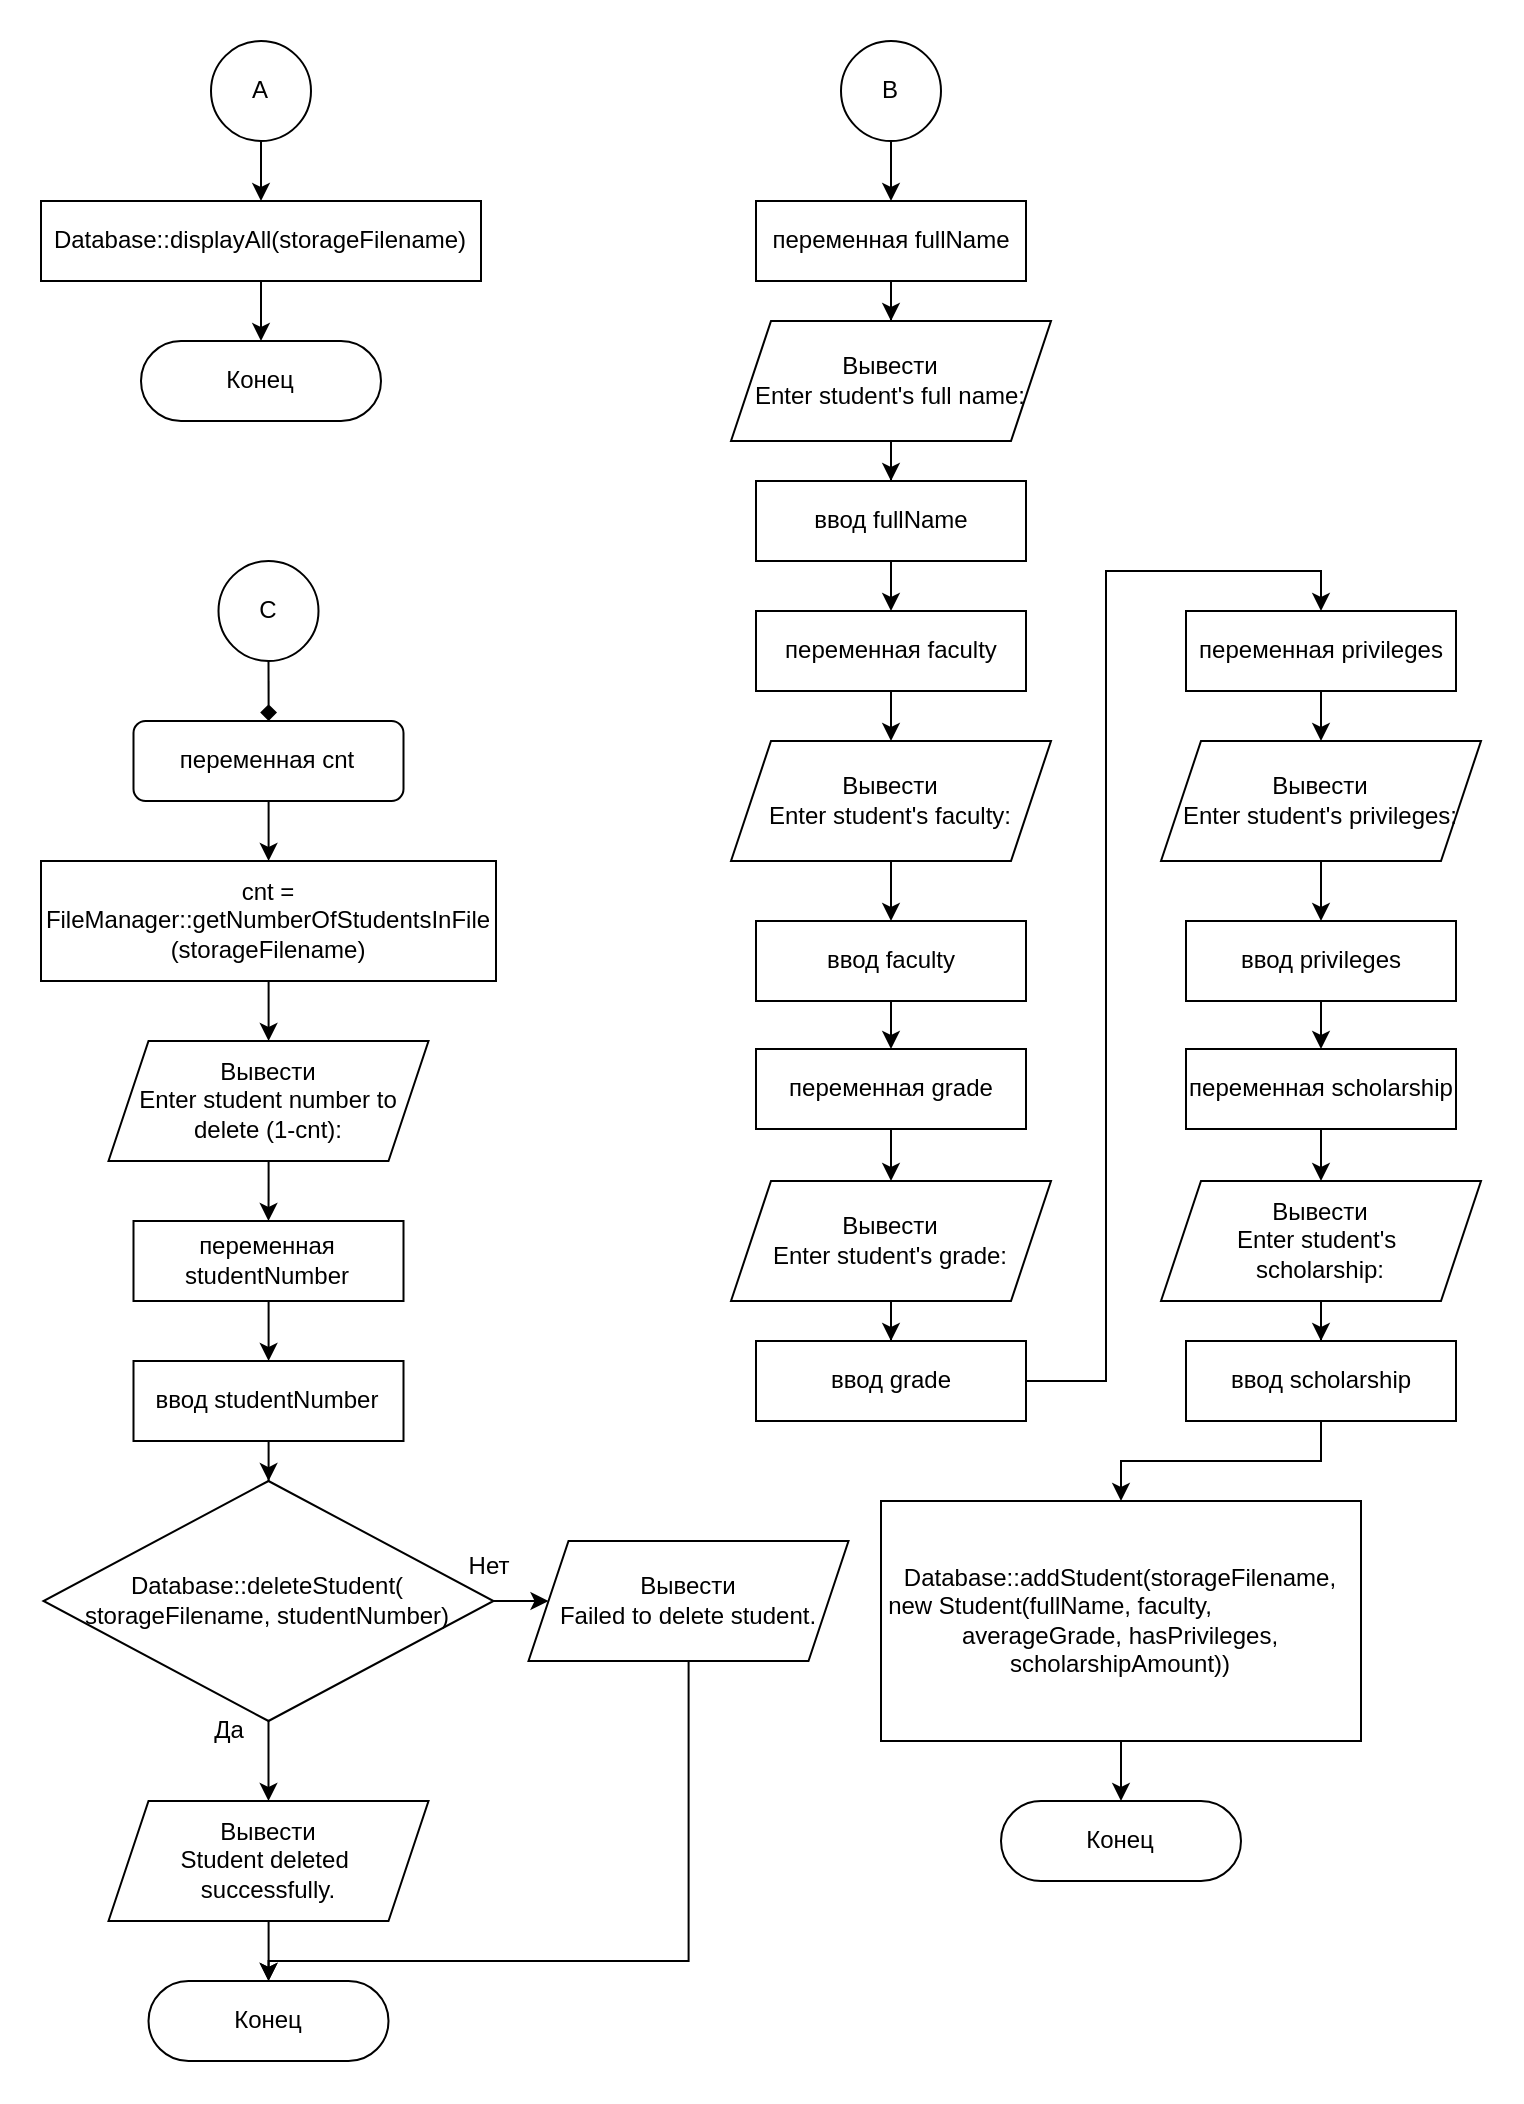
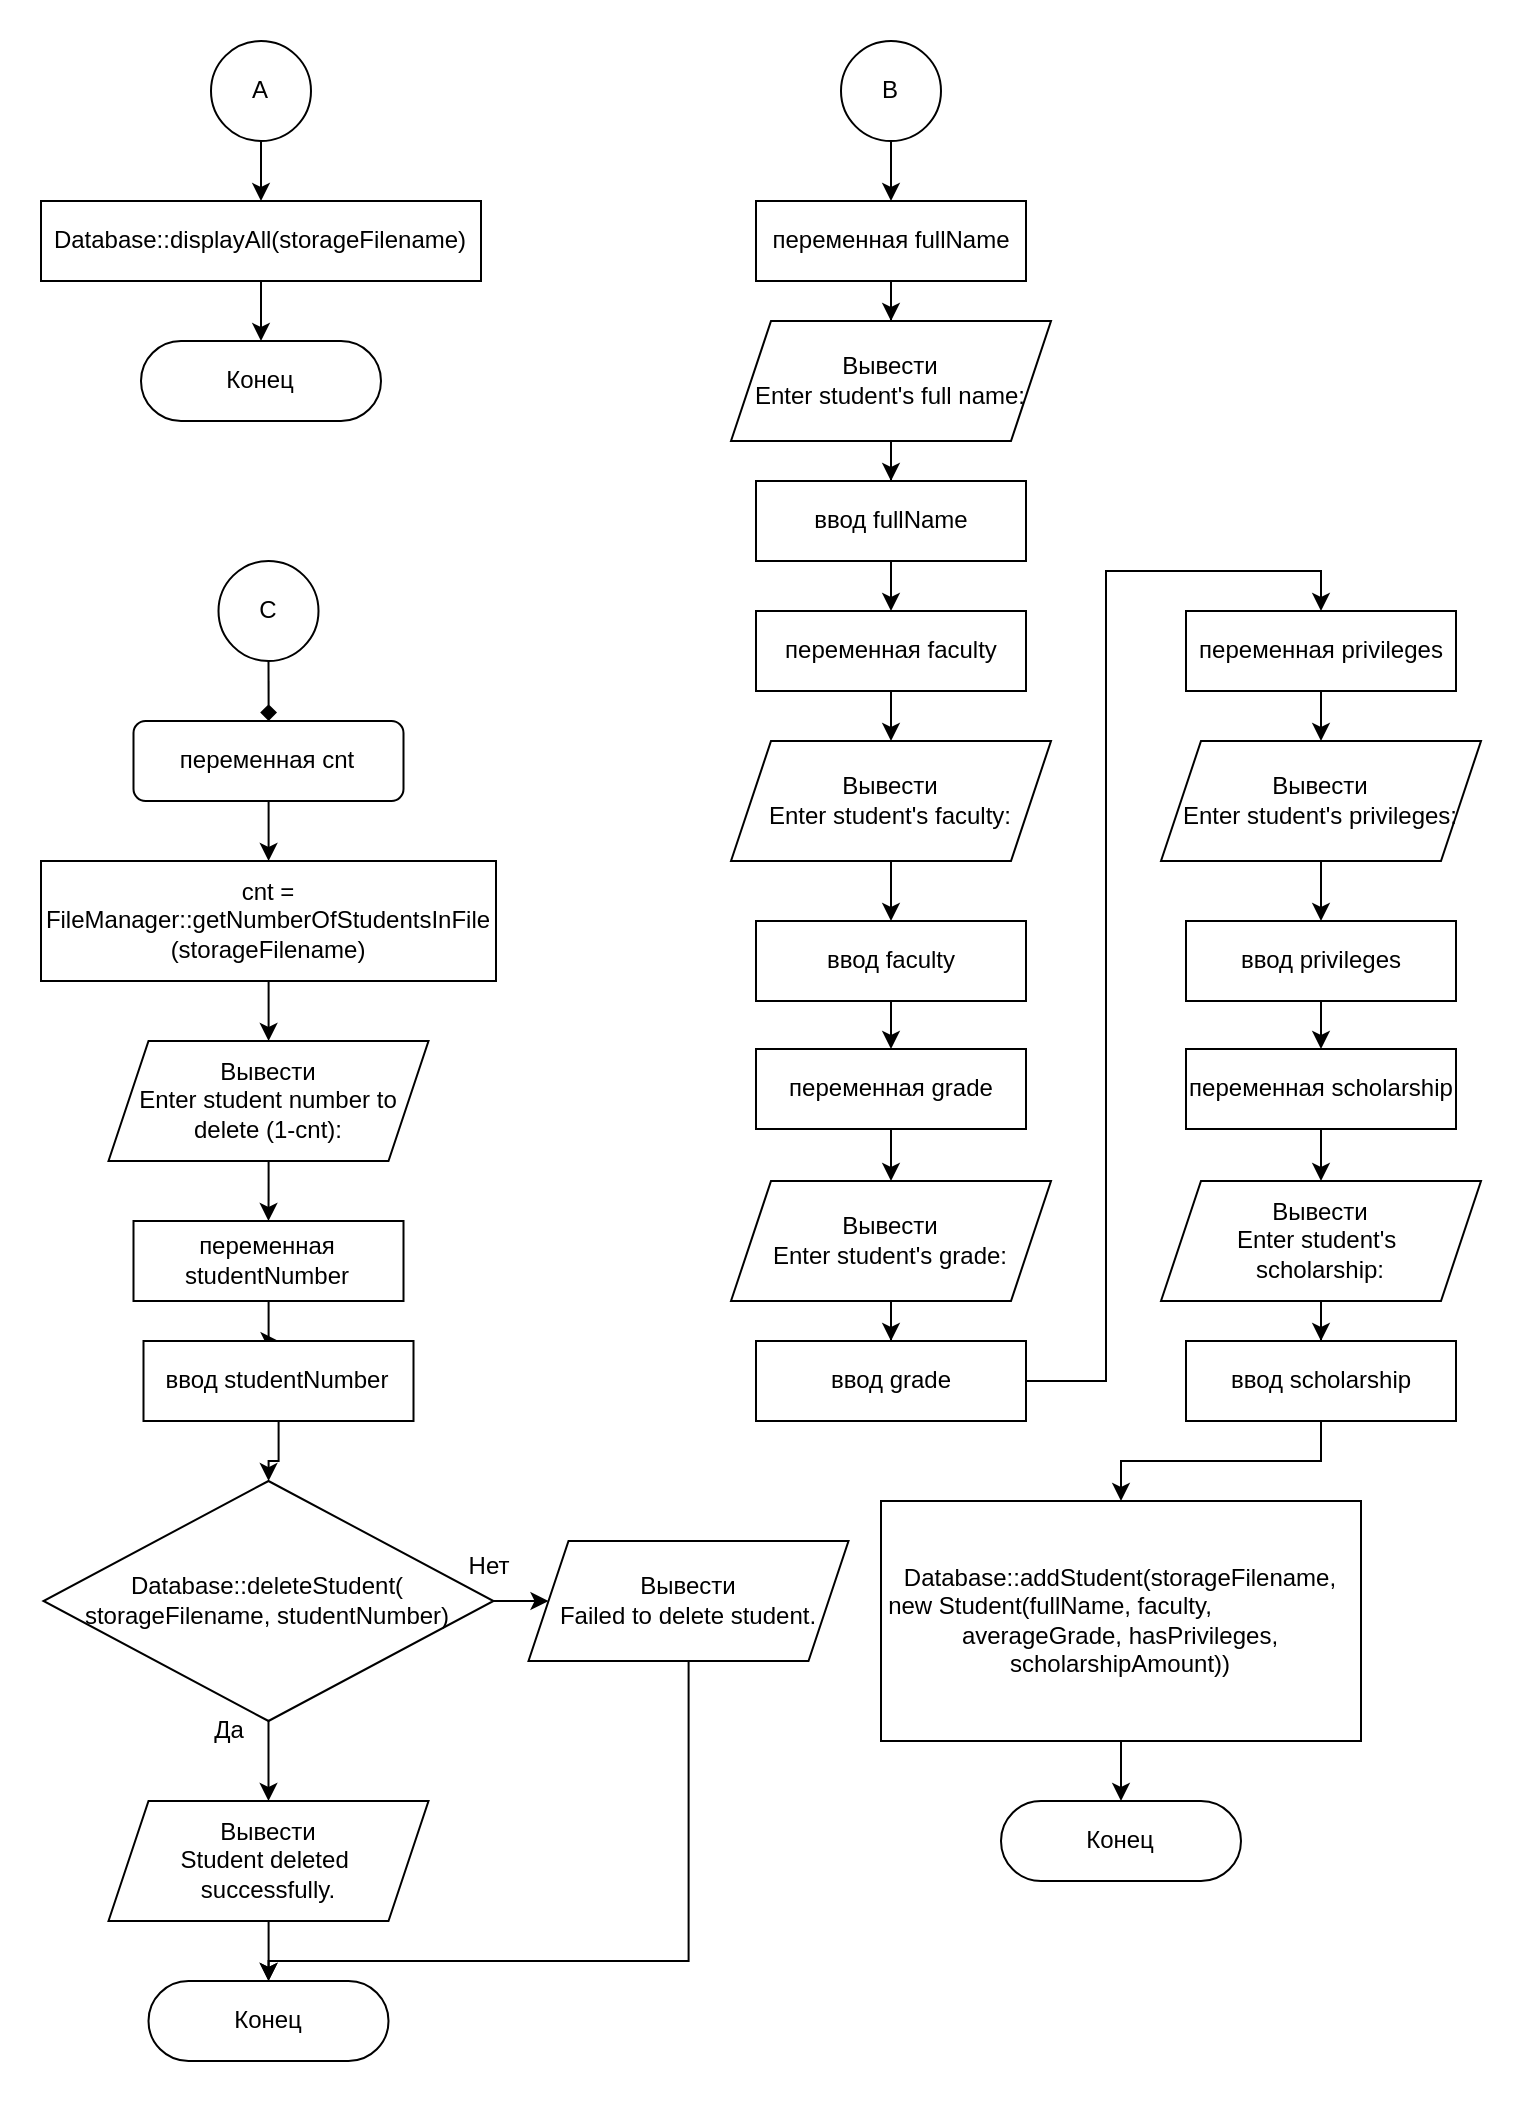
node "ввод studentNumber": moved (269, 1401) -> (279, 1381)
